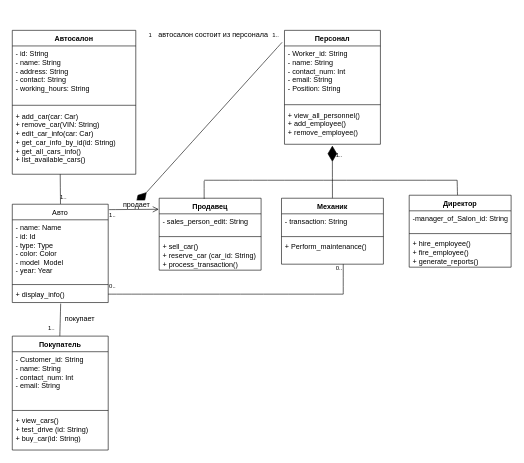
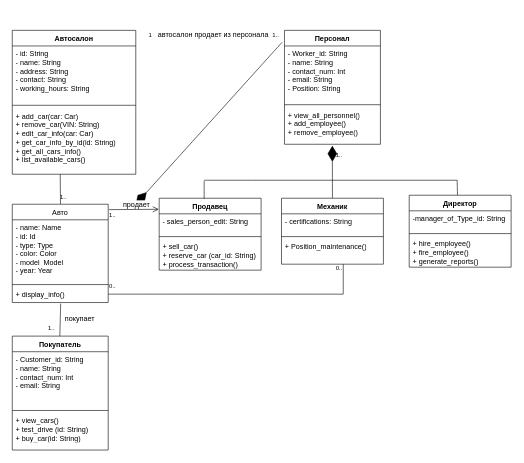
node "автосалон состоит из персонала": label "автосалон состоит из персонала" -> "автосалон продает из персонала"
node "- transaction: String": label "- transaction: String" -> "- certifications: String"
node "-manager_of_Salon_id: String": label "-manager_of_Salon_id: String" -> "-manager_of_Type_id: String"
node "+ Perform_maintenance()": label "+ Perform_maintenance()" -> "+ Position_maintenance()"
